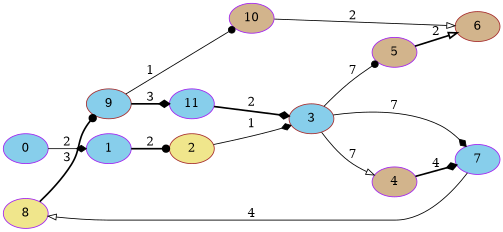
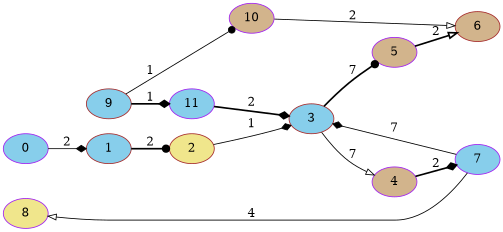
edge "3" -> "5": style solid -> bold
edge "9" -> "11": label "3" -> "1"
edge "3" -> "7": reversed
node "1": color purple -> brown
edge "4" -> "7": label "4" -> "2"
edge "8" -> "9": removed, label "3"
